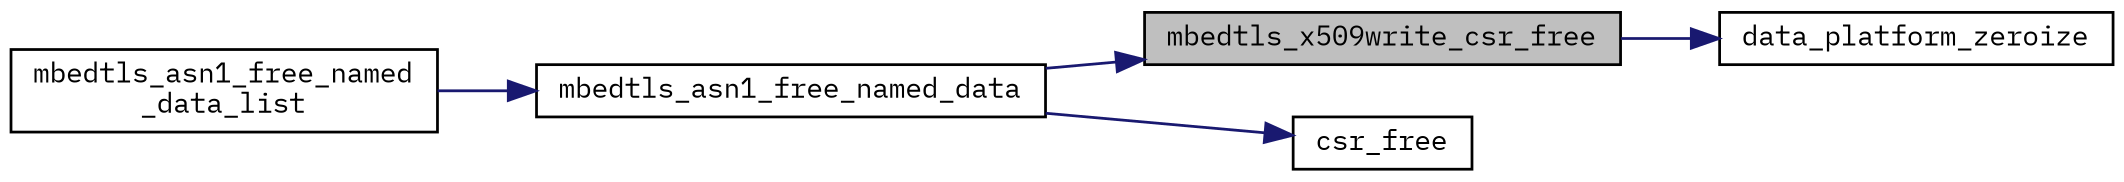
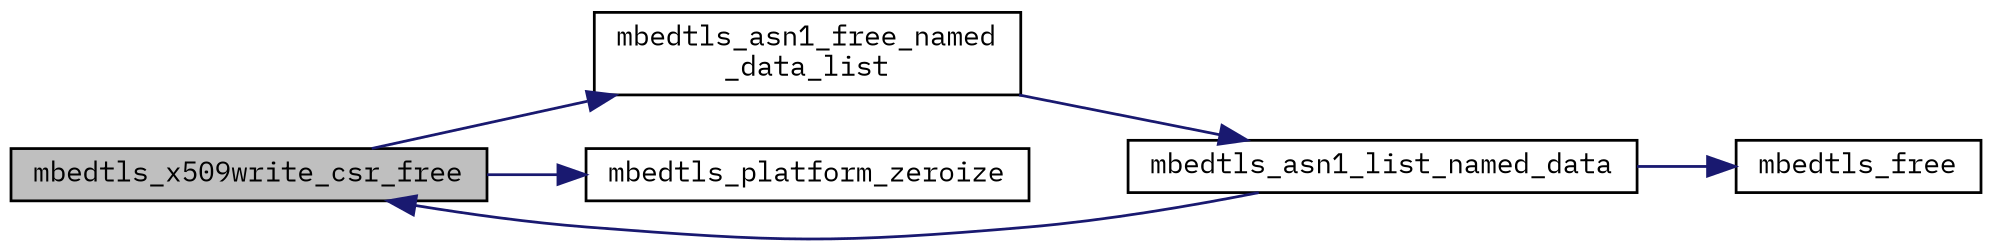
node "data_platform_zeroize": label "data_platform_zeroize" -> "mbedtls_platform_zeroize"
node "mbedtls_asn1_free_named_data": label "mbedtls_asn1_free_named_data" -> "mbedtls_asn1_list_named_data"
edge "mbedtls_x509write_csr_free" -> "mbedtls_asn1_free_named _data_list": added
node "csr_free": label "csr_free" -> "mbedtls_free"
